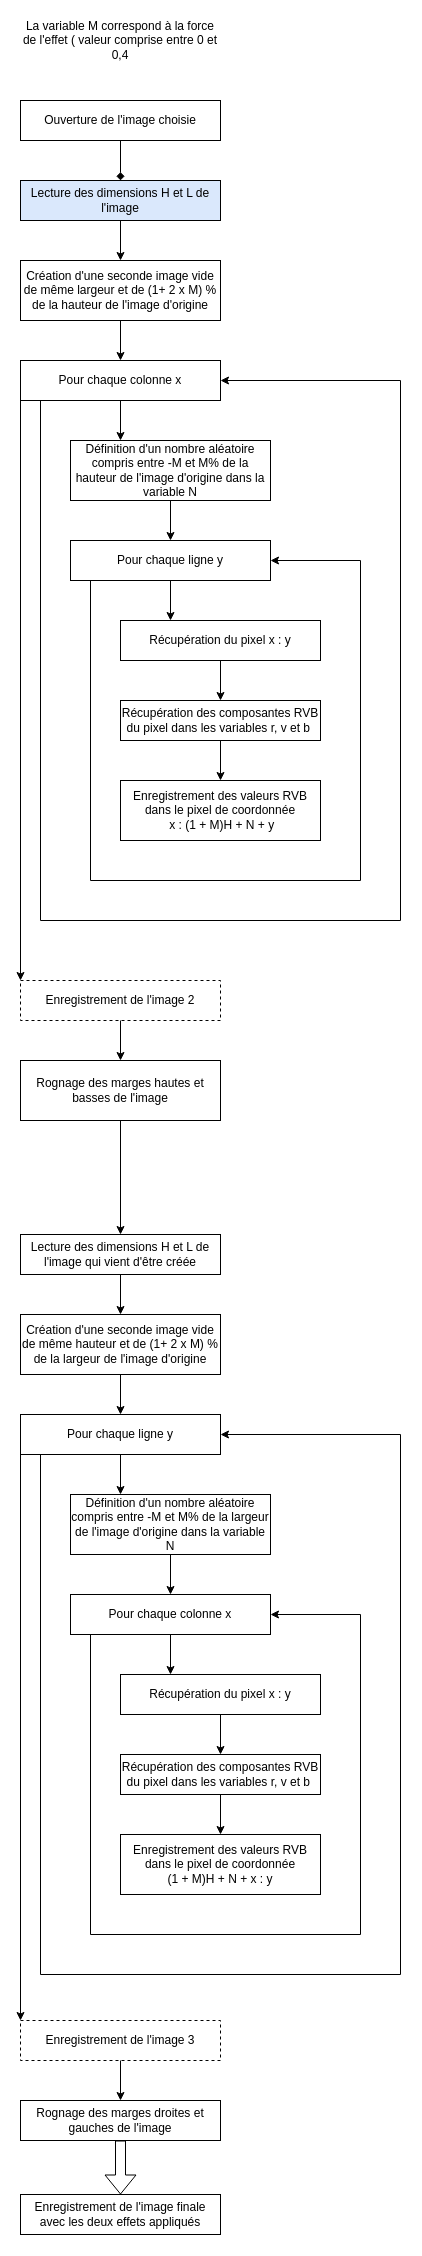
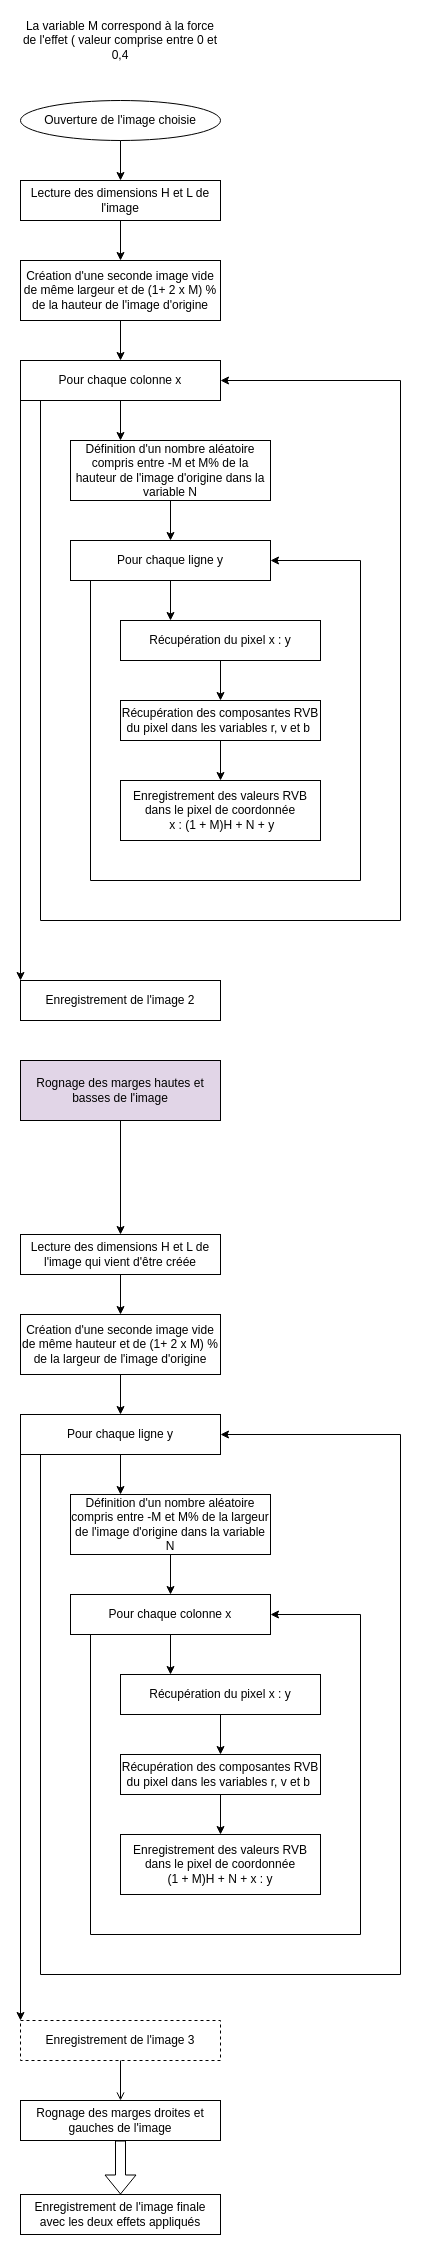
node "Ouverture de l'image choisie": shape rectangle -> ellipse
edge "Ouverture de l'image choisie" -> "Lecture des dimensions H et L de l'image": arrowhead diamond -> classic
node "Lecture des dimensions H et L de l'image": fillcolor #dae8fc -> #ffffff
node "Enregistrement de l'image 2": style dashed -> solid
edge "Enregistrement de l'image 2" -> "Rognage des marges hautes et basses de l'image": removed
node "Rognage des marges hautes et basses de l'image": fillcolor #ffffff -> #e1d5e7
edge "Enregistrement de l'image 3" -> "Rognage des marges droites et gauches de l'image": arrowhead classic -> open
